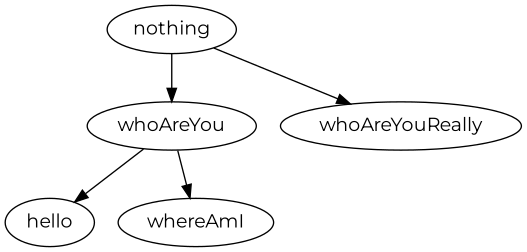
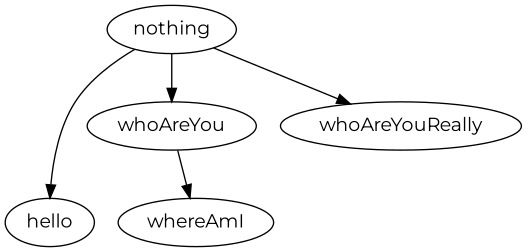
edge "whoAreYou" -> "hello": now "nothing" -> "hello"
